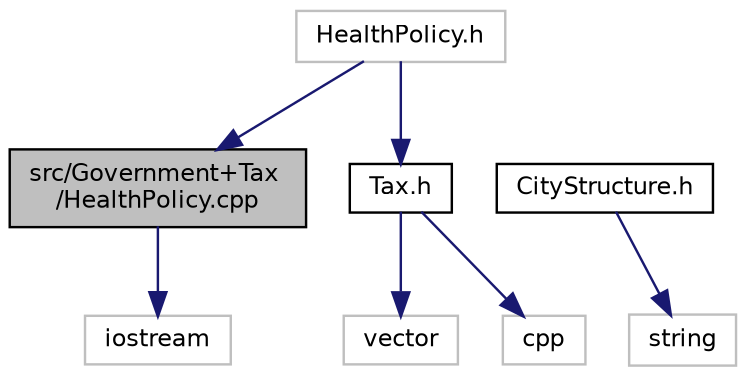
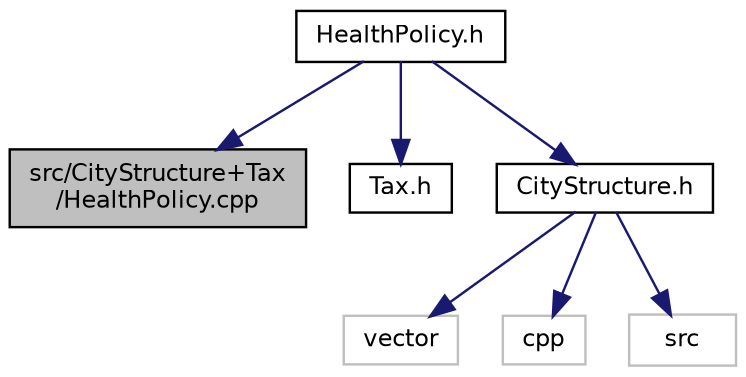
node "HealthPolicy.h": color grey75 -> black
edge "HealthPolicy.h" -> "CityStructure.h": added
node "src/Government+Tax /HealthPolicy.cpp": label "src/Government+Tax /HealthPolicy.cpp" -> "src/CityStructure+Tax /HealthPolicy.cpp"
edge "Tax.h" -> "vector": now "CityStructure.h" -> "vector"
edge "Tax.h" -> "cpp": now "CityStructure.h" -> "cpp"
node "iostream": removed
node "string": label "string" -> "src"
